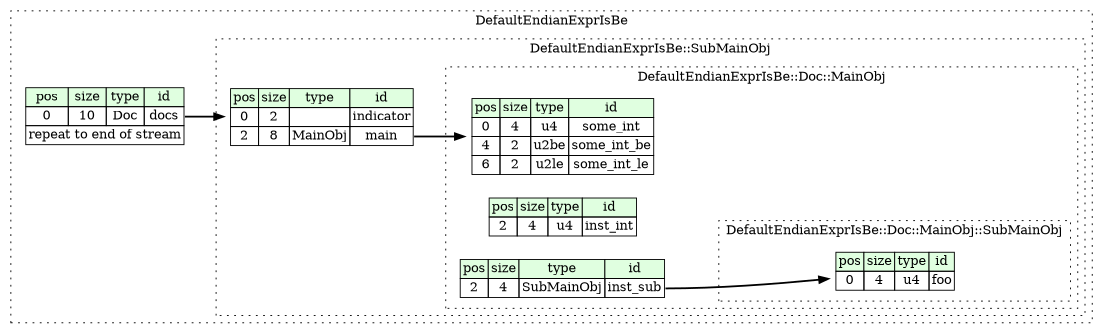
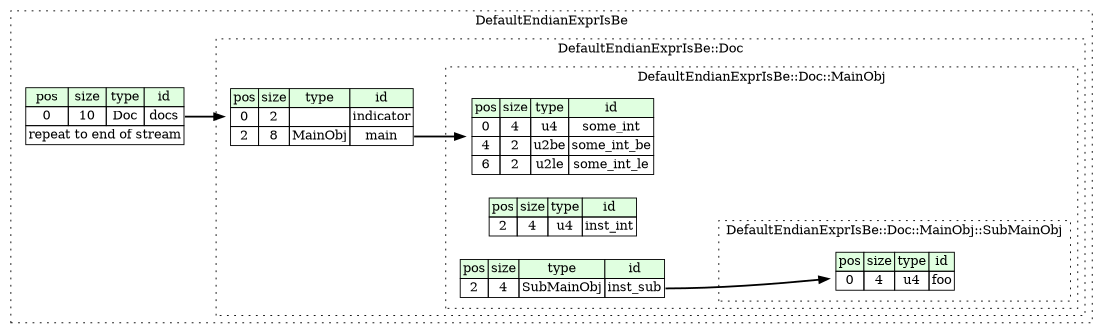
cluster "DefaultEndianExprIsBe::SubMainObj": label "DefaultEndianExprIsBe::SubMainObj" -> "DefaultEndianExprIsBe::Doc"
